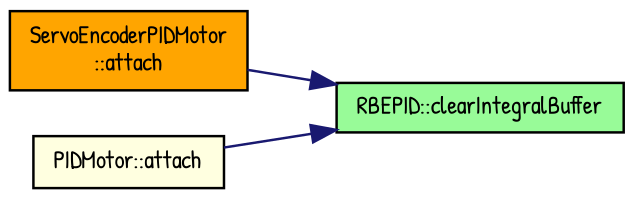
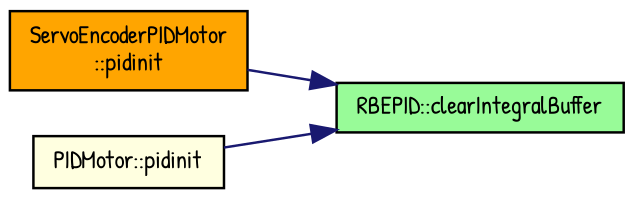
node "ServoEncoderPIDMotor ::attach": label "ServoEncoderPIDMotor ::attach" -> "ServoEncoderPIDMotor ::pidinit"
node "PIDMotor::attach": label "PIDMotor::attach" -> "PIDMotor::pidinit"
